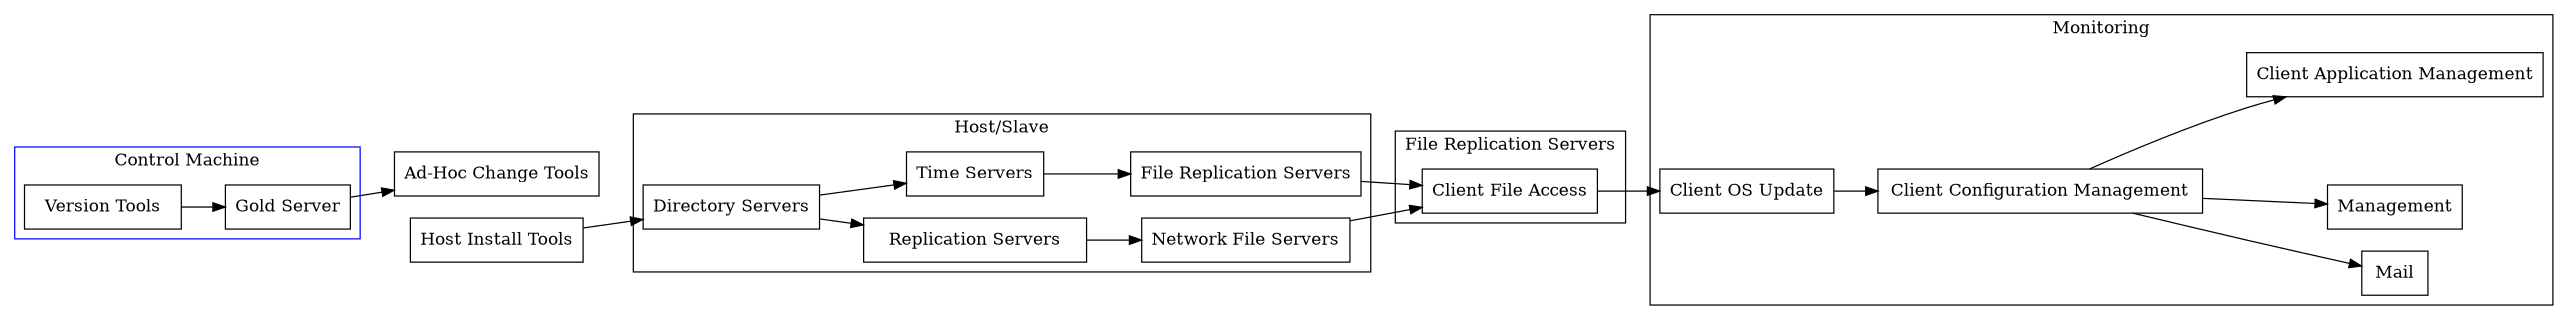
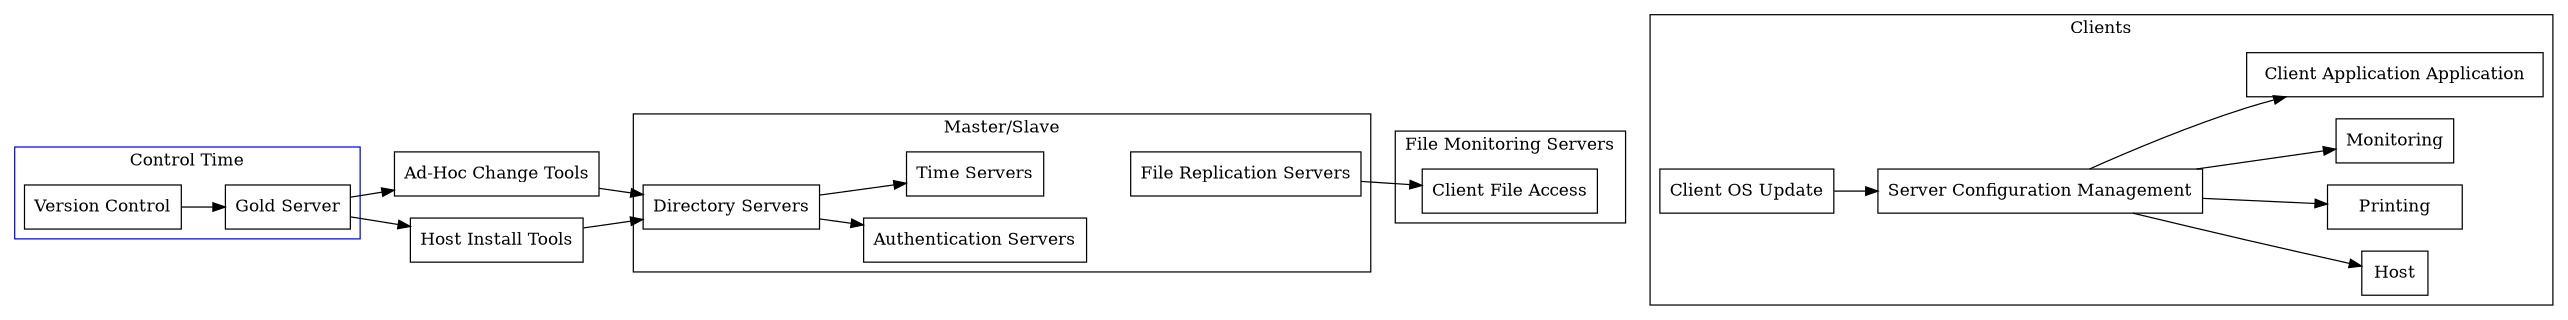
cluster "Monitoring": label "Monitoring" -> "Clients"
node "Client Application Management": label "Client Application Management" -> "Client Application Application"
cluster "Host/Slave": label "Host/Slave" -> "Master/Slave"
node "Monitoring": added
cluster "File Replication Servers": label "File Replication Servers" -> "File Monitoring Servers"
cluster "Control Machine": label "Control Machine" -> "Control Time"
edge "Time Servers" -> "File Replication Servers": removed
edge "Ad-Hoc Change Tools" -> "Directory Servers": added
edge "Client File Access" -> "Client OS Update": removed
node "Client Configuration Management": label "Client Configuration Management" -> "Server Configuration Management"
node "Version Tools": label "Version Tools" -> "Version Control"
node "Management": label "Management" -> "Printing"
edge "Gold Server" -> "Host Install Tools": added
node "Replication Servers": label "Replication Servers" -> "Authentication Servers"
node "Network File Servers": removed
node "Mail": label "Mail" -> "Host"
